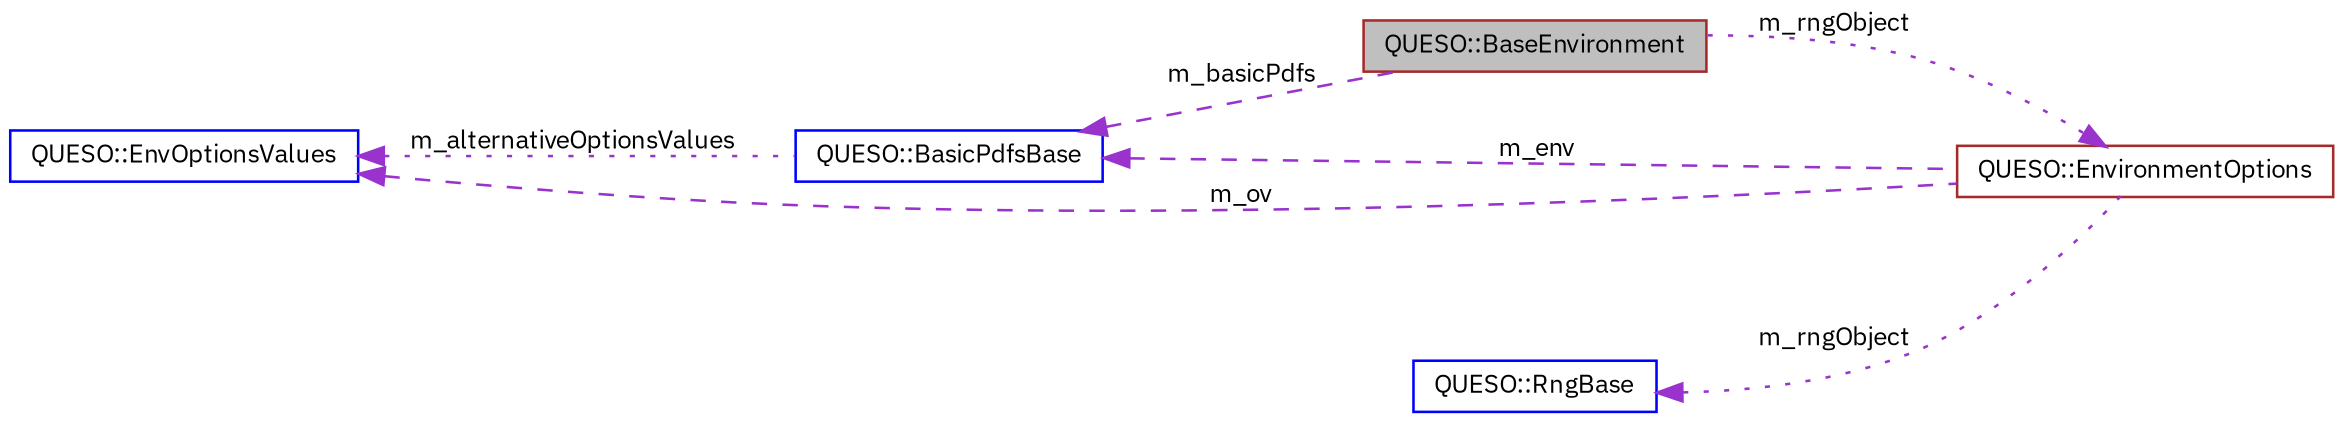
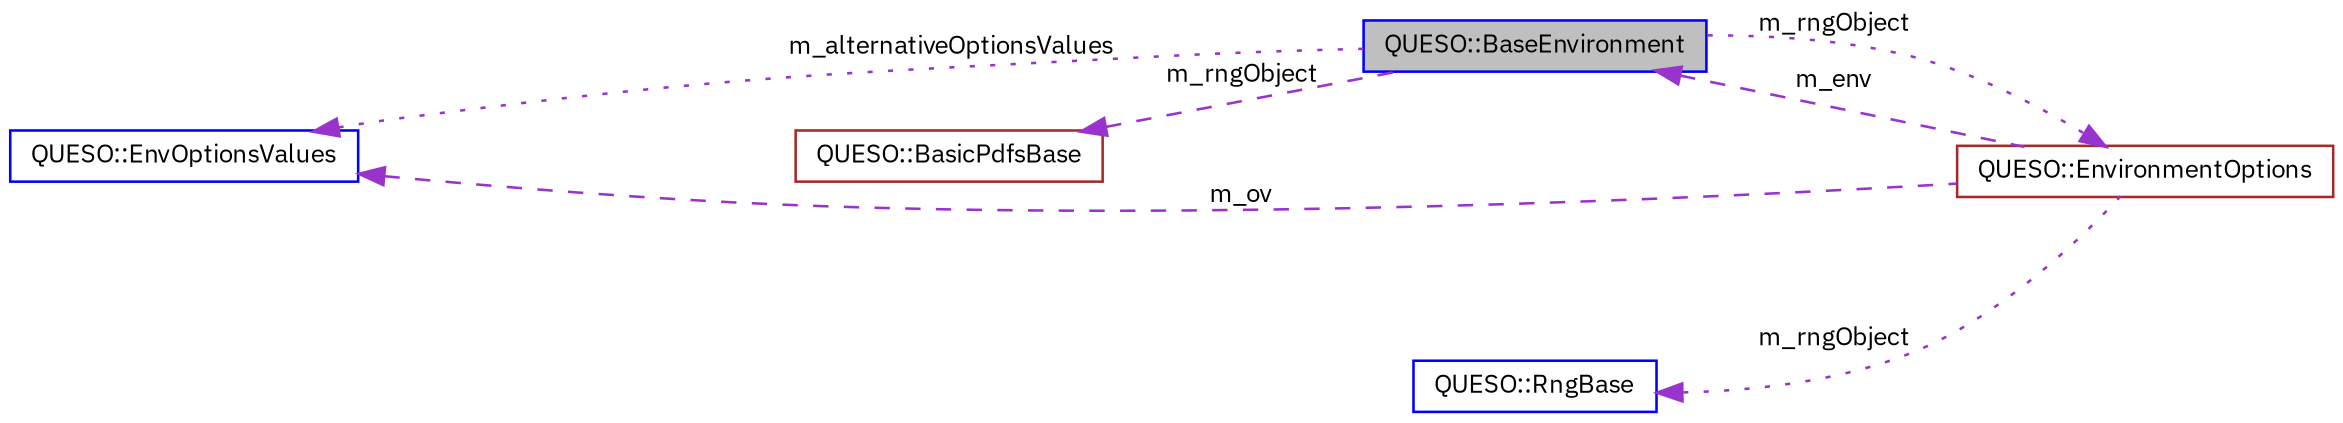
node "QUESO::BaseEnvironment": color brown -> blue
edge "QUESO::BaseEnvironment" -> "QUESO::BasicPdfsBase": label " m_basicPdfs" -> " m_rngObject"
edge "QUESO::BasicPdfsBase" -> "QUESO::EnvOptionsValues": now "QUESO::BaseEnvironment" -> "QUESO::EnvOptionsValues"
node "QUESO::BasicPdfsBase": color blue -> brown
edge "QUESO::EnvironmentOptions" -> "QUESO::BasicPdfsBase": now "QUESO::EnvironmentOptions" -> "QUESO::BaseEnvironment"
